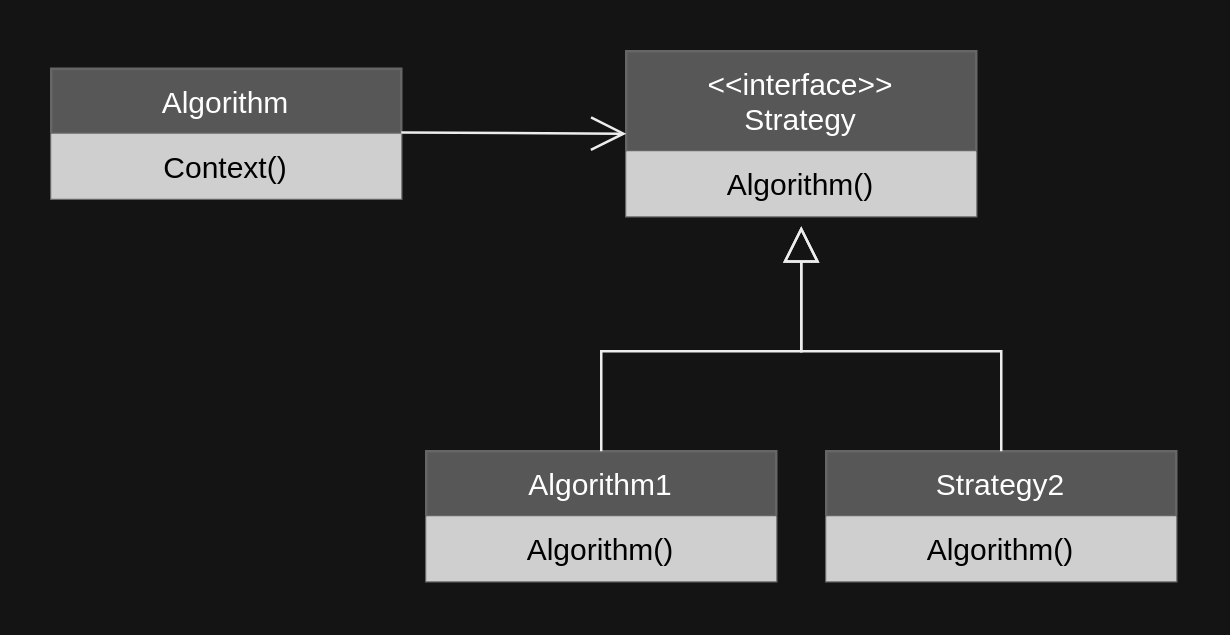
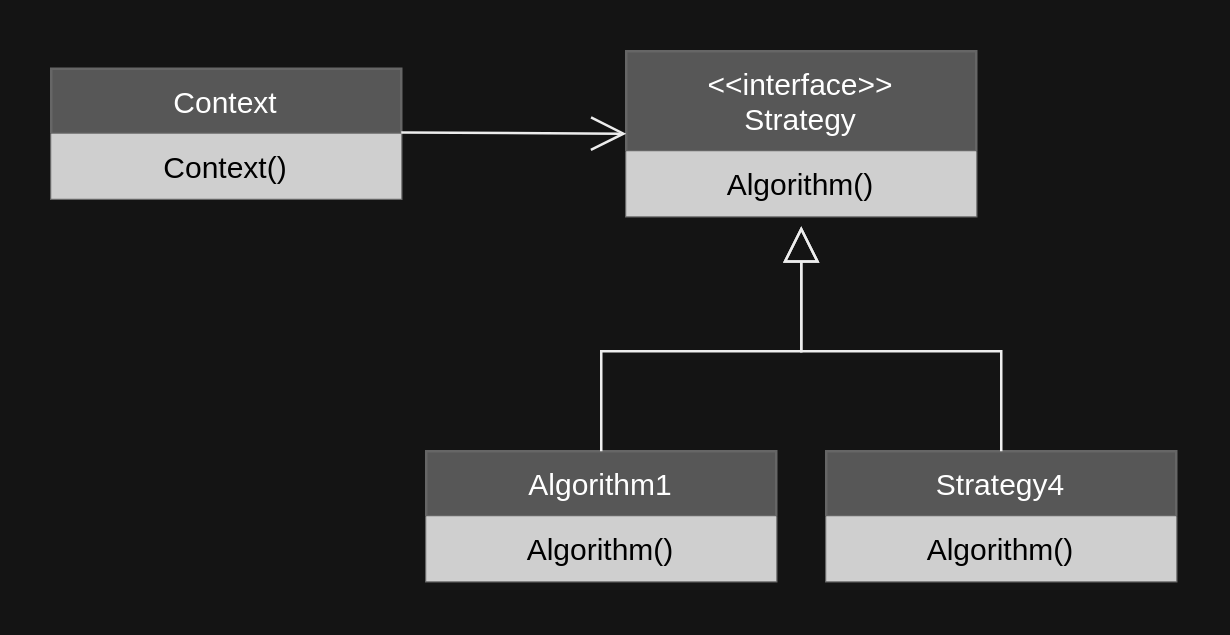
node "Algorithm": label "Algorithm" -> "Context"
node "Strategy2": label "Strategy2" -> "Strategy4"
